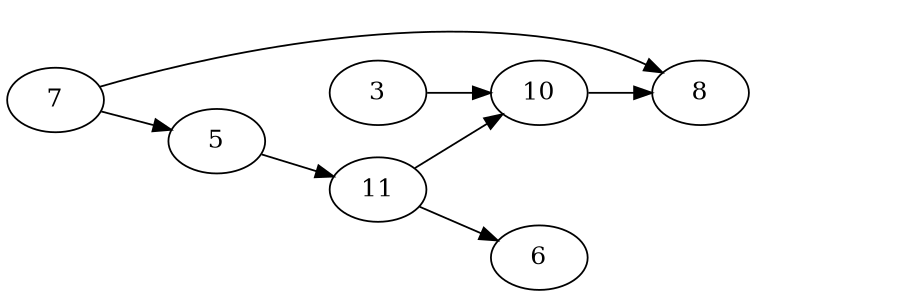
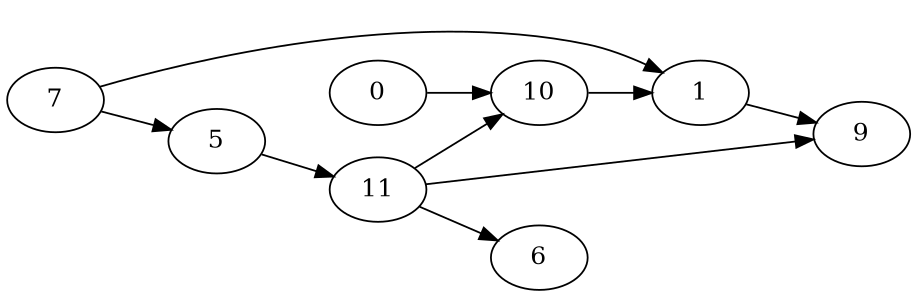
node "3": label "3" -> "0"
node "8": label "8" -> "1"
node "9": added
